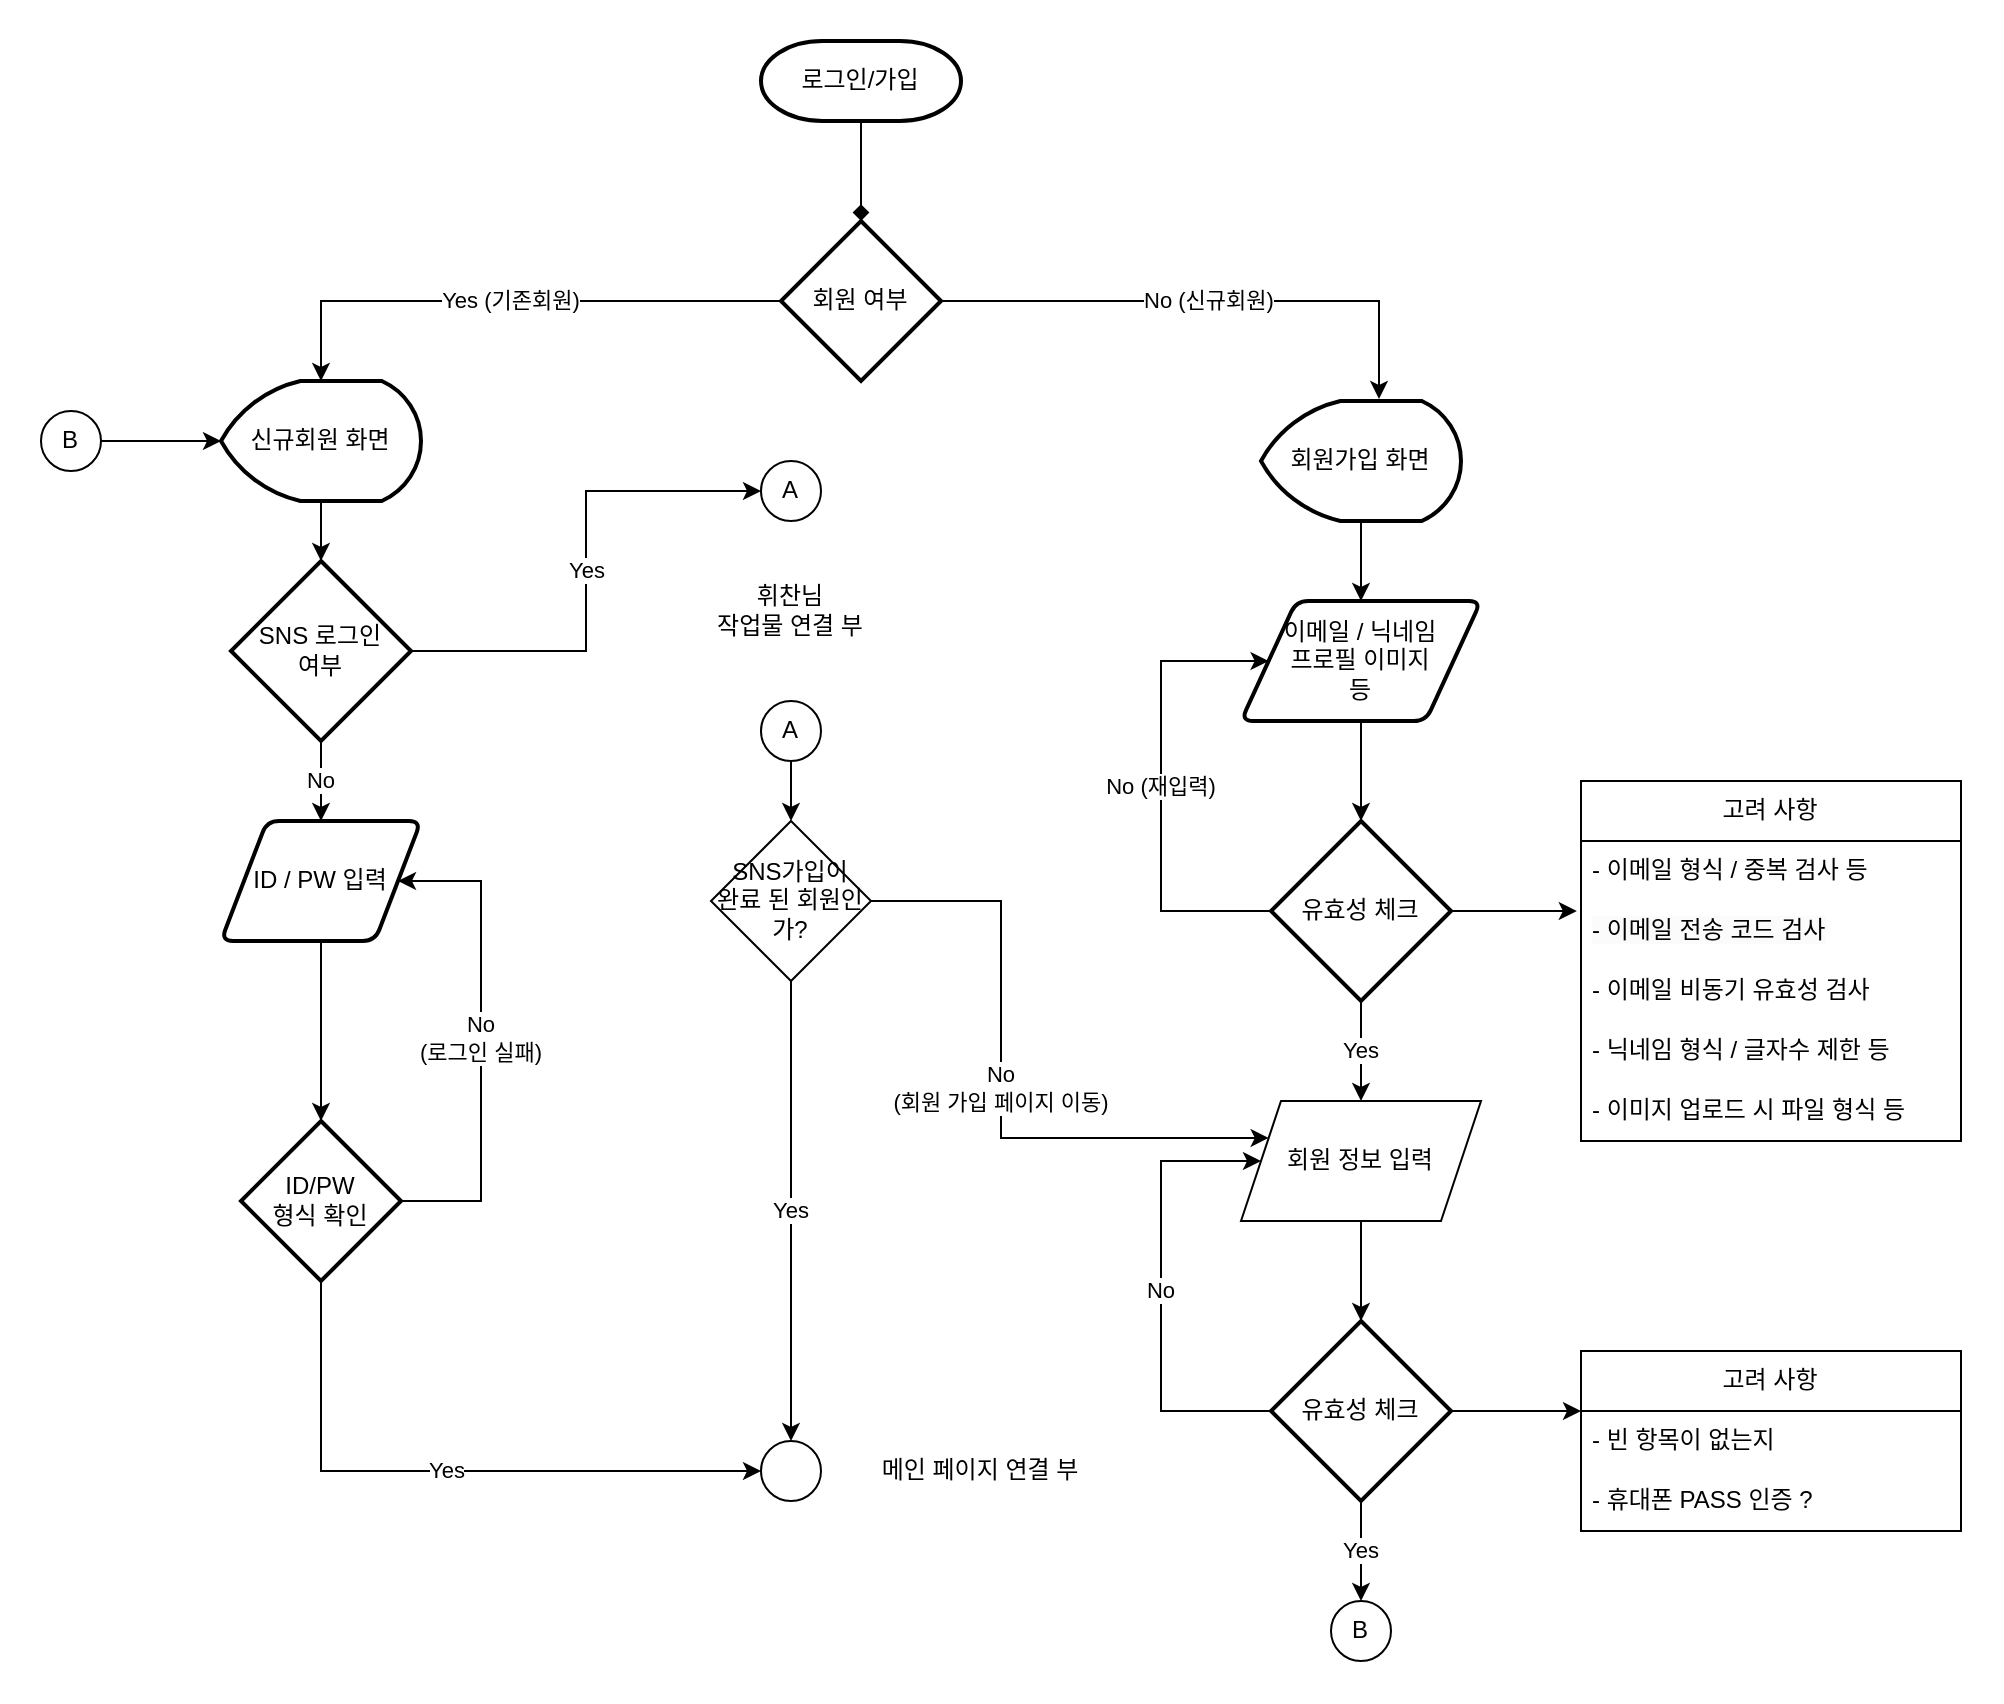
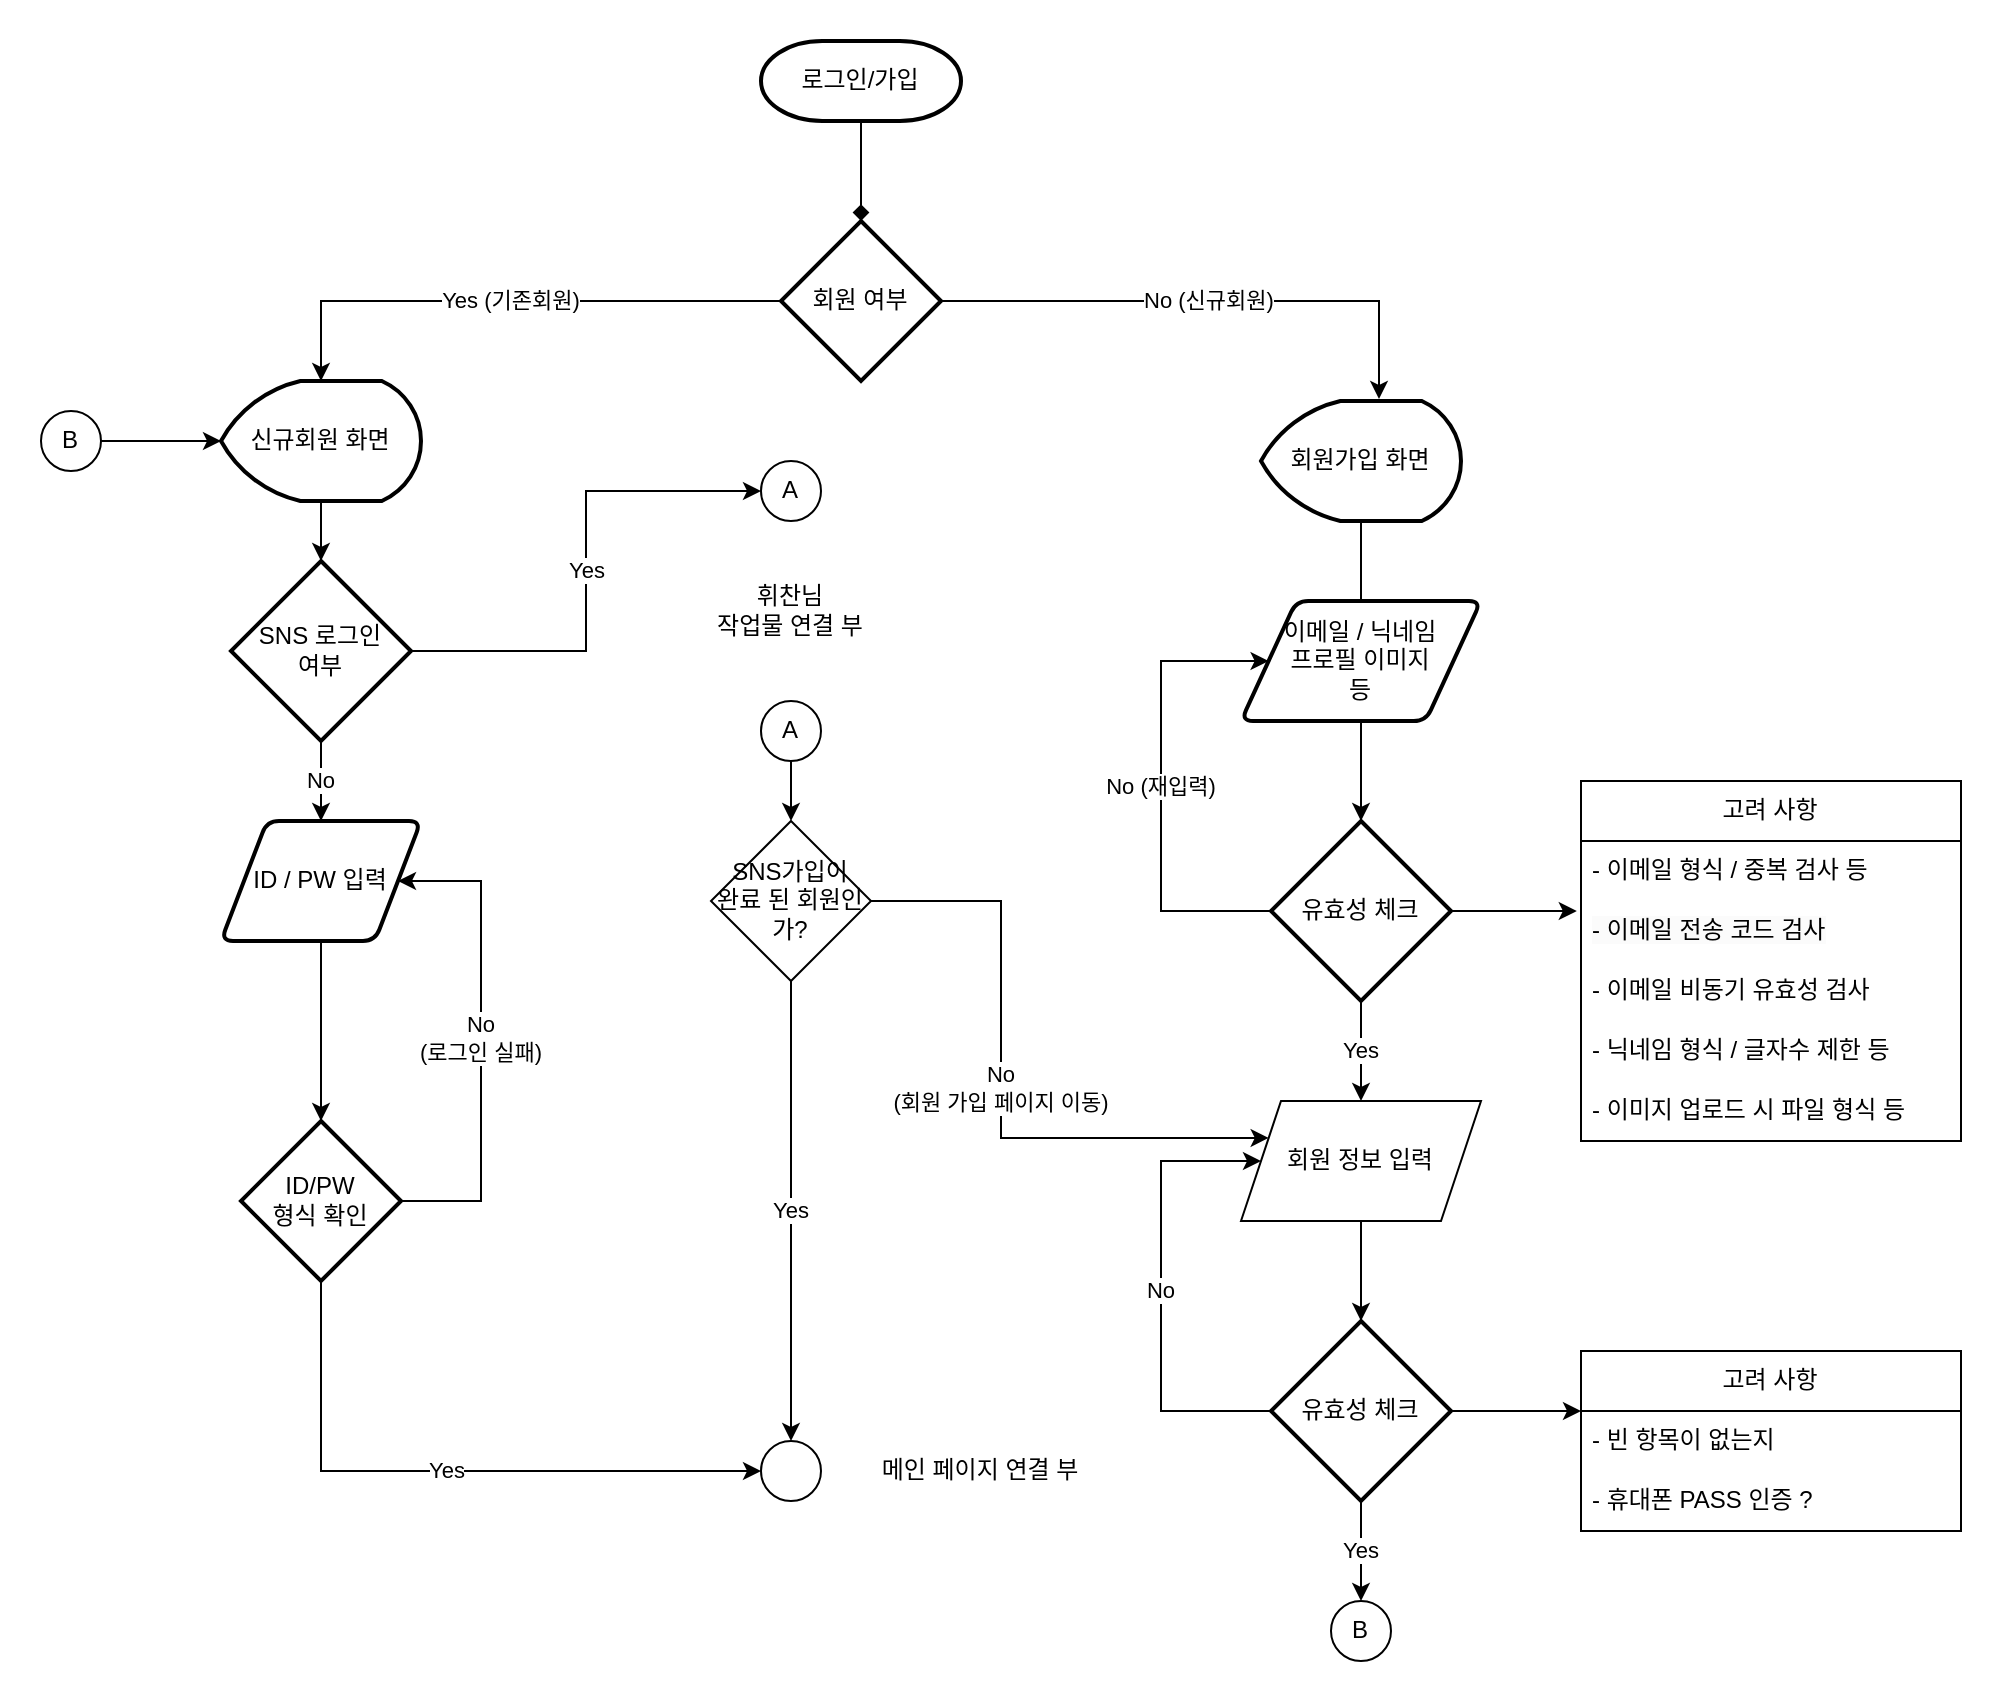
edge "회원가입 화면" -> "이메일 / 닉네임 프로필 이미지 등": arrowhead classic -> none
